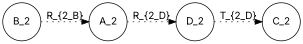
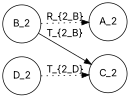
edge "A_2" -> "D_2": removed, label "R_{2_D}"
edge "B_2" -> "C_2": added, label "T_{2_B}"
